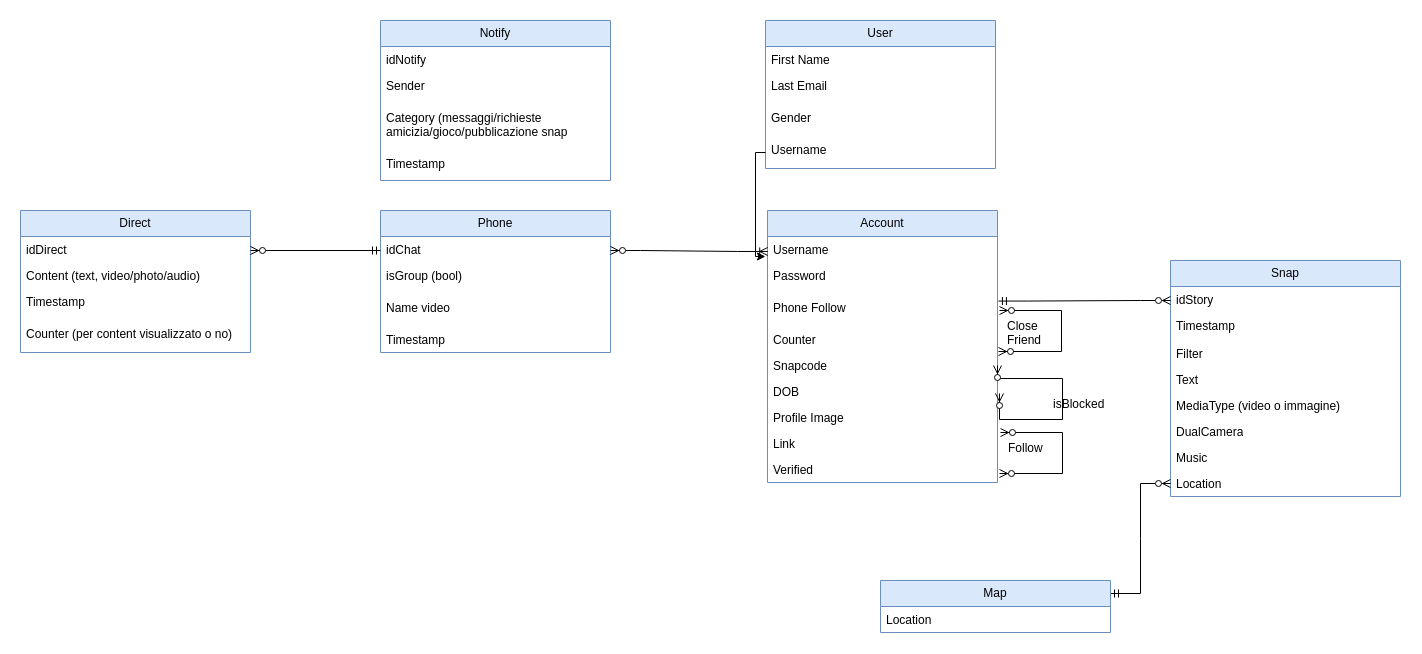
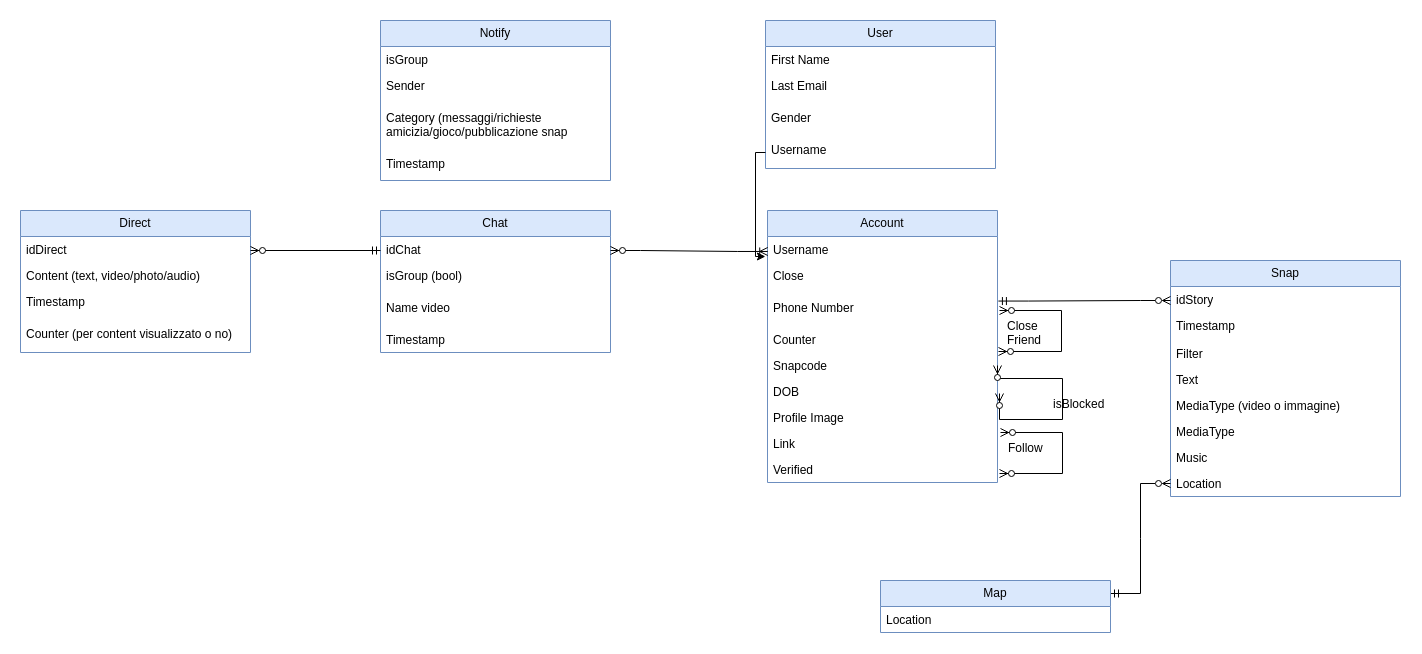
node "idNotify": label "idNotify" -> "isGroup"
node "Phone": label "Phone" -> "Chat"
node "Password": label "Password" -> "Close"
node "Phone Follow": label "Phone Follow" -> "Phone Number"
node "DualCamera": label "DualCamera" -> "MediaType"
